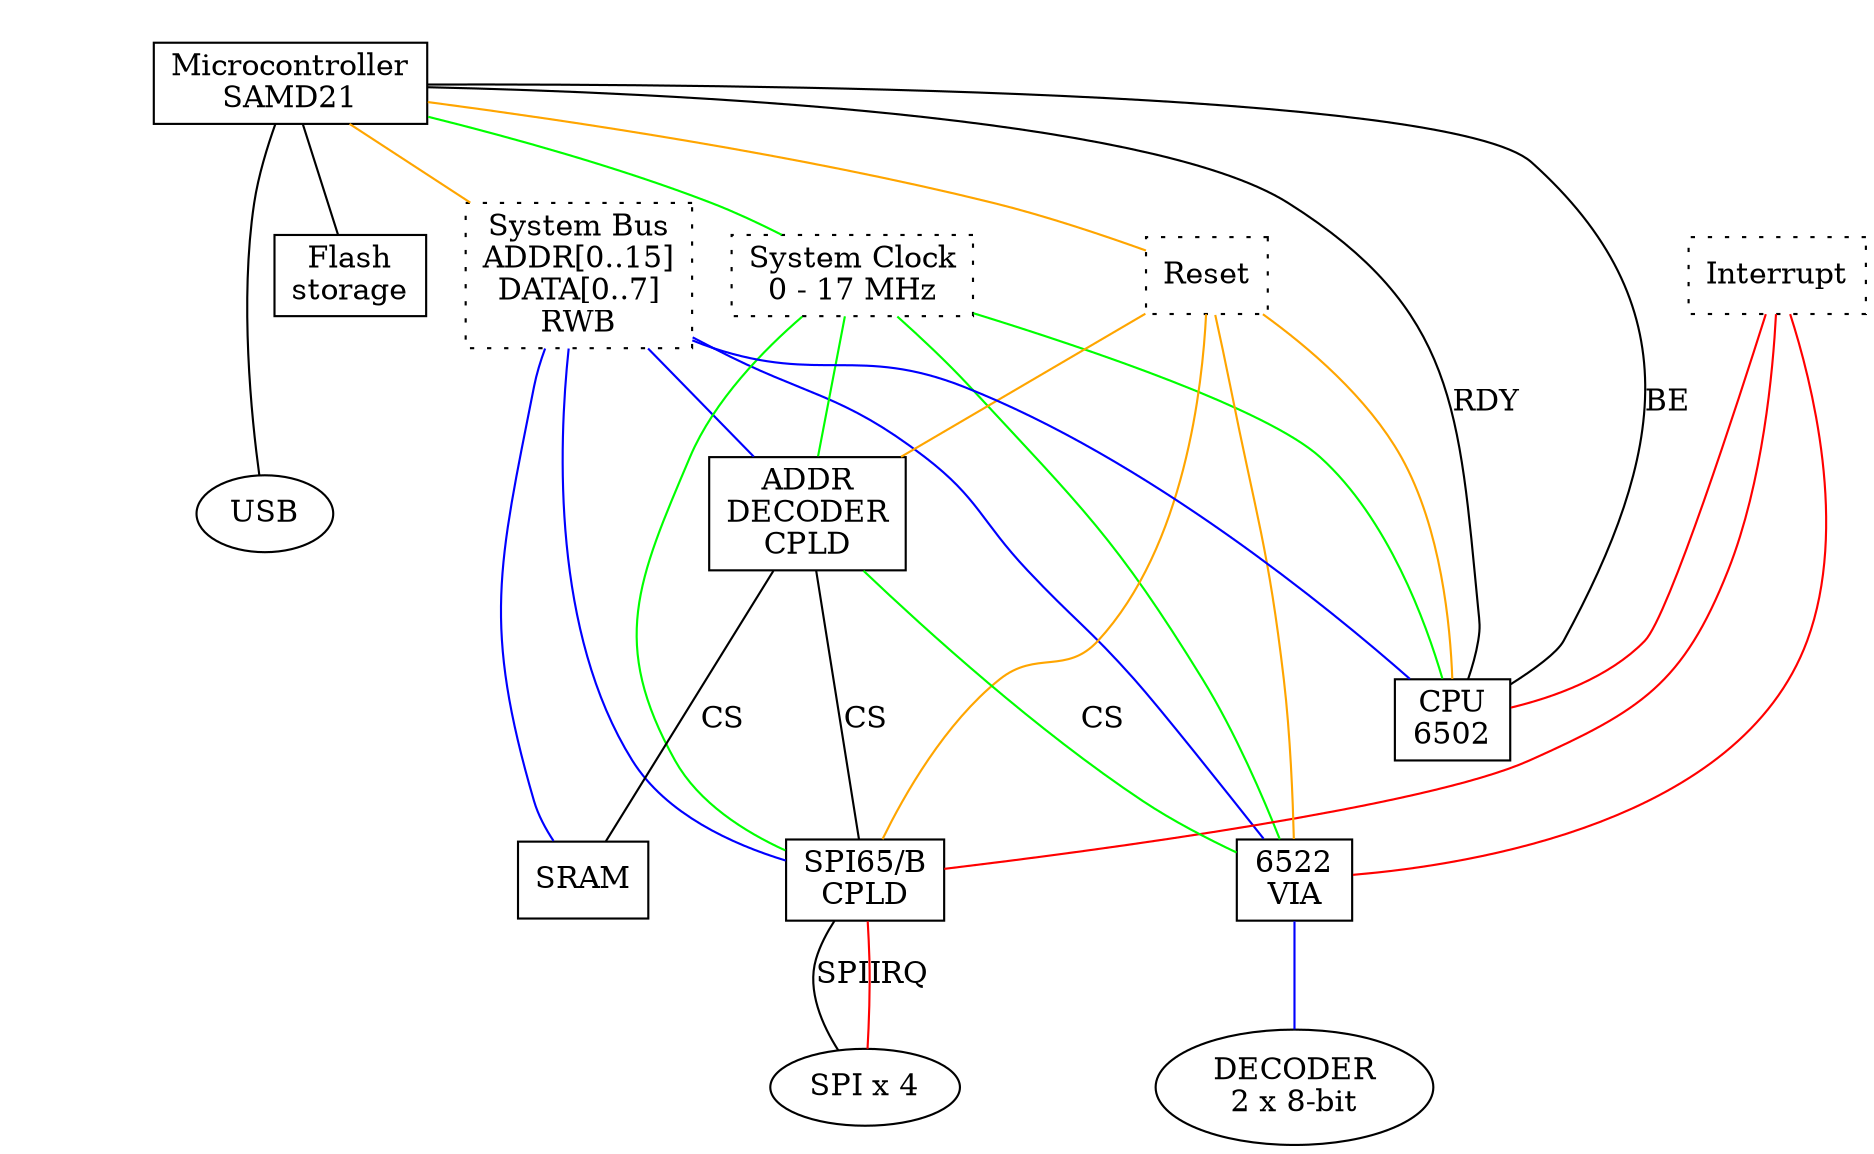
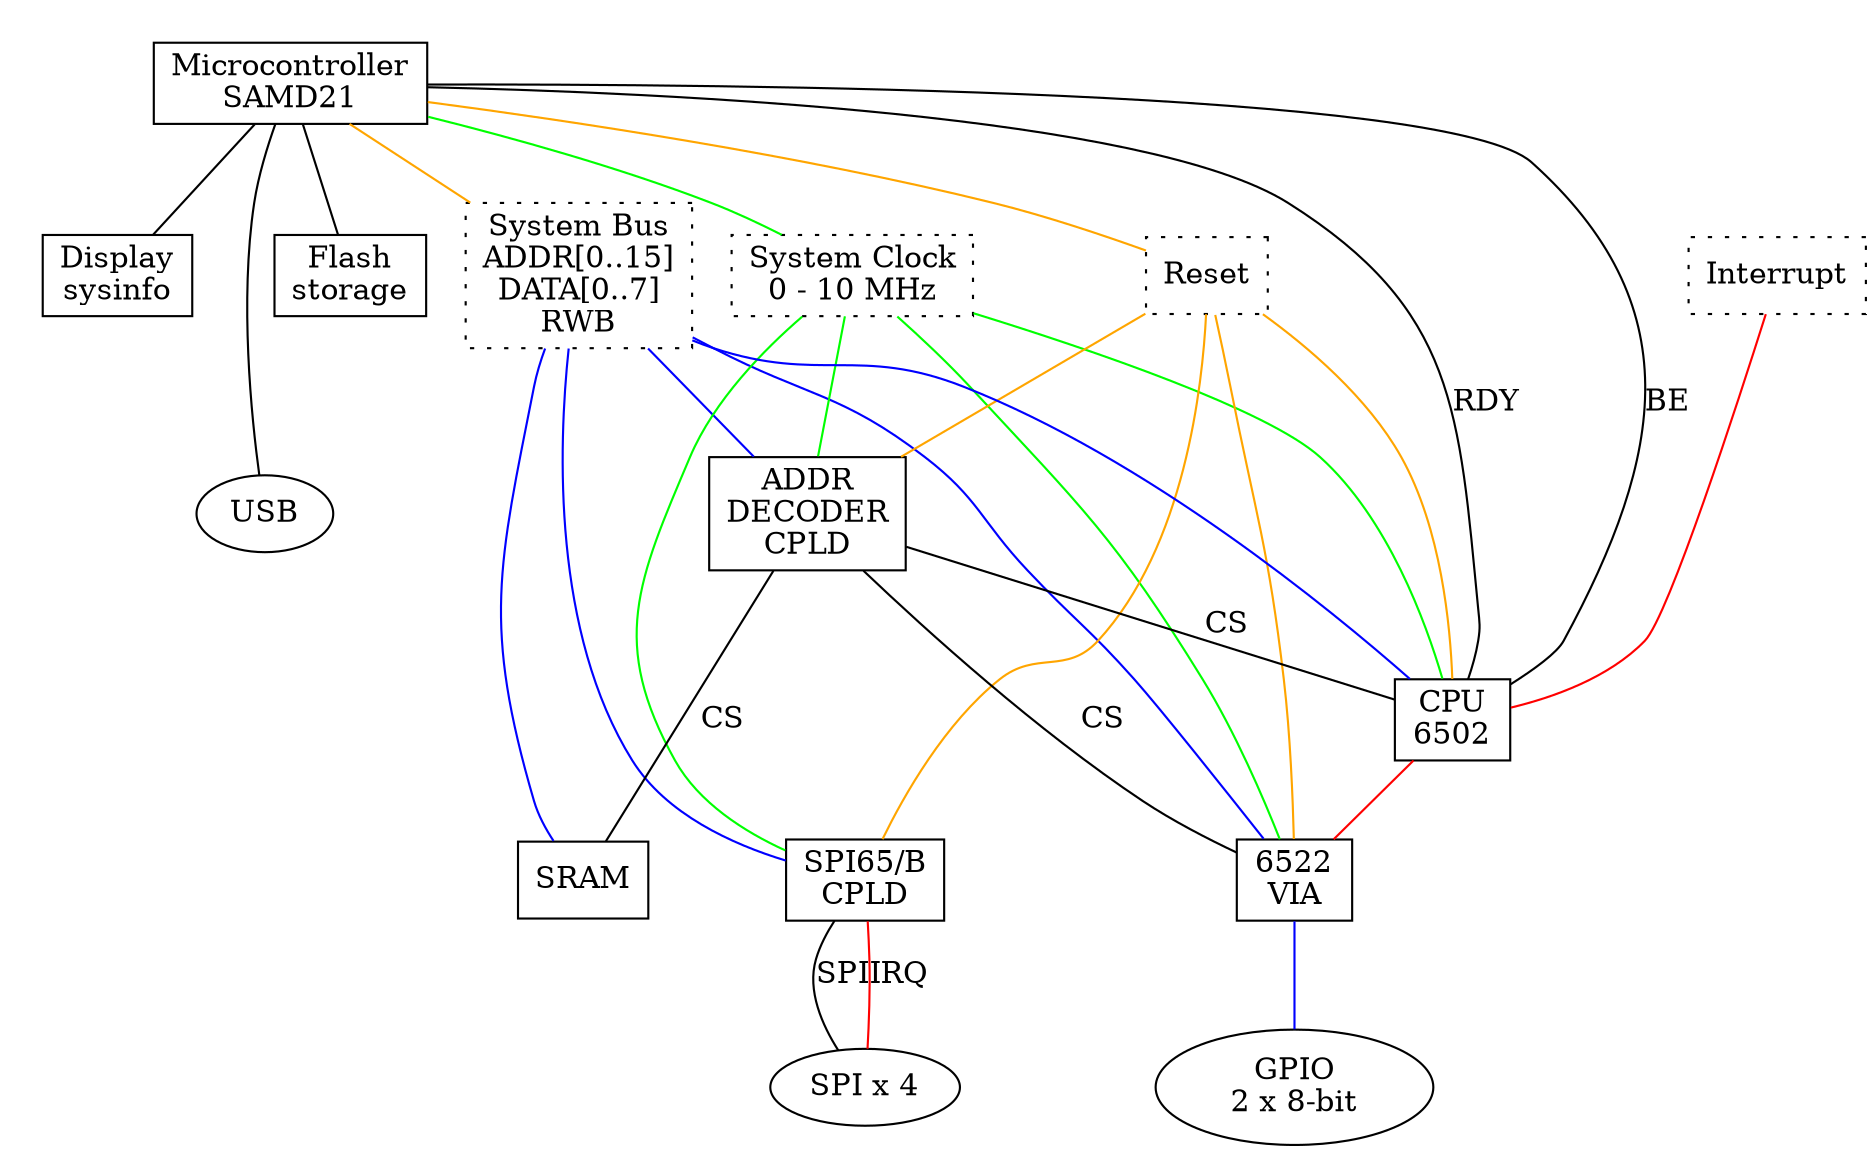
node "Display sysinfo": added
node "System Clock 0 - 17 MHz": label "System Clock 0 - 17 MHz" -> "System Clock 0 - 10 MHz"
edge "ADDR DECODER CPLD" -- "SPI65/B CPLD": now "ADDR DECODER CPLD" -- "CPU 6502"
edge "ADDR DECODER CPLD" -- "6522 VIA": color green -> black
edge "Interrupt" -- "6522 VIA": now "CPU 6502" -- "6522 VIA"
edge "Interrupt" -- "SPI65/B CPLD": removed
node "DECODER 2 x 8-bit": label "DECODER 2 x 8-bit" -> "GPIO 2 x 8-bit"
